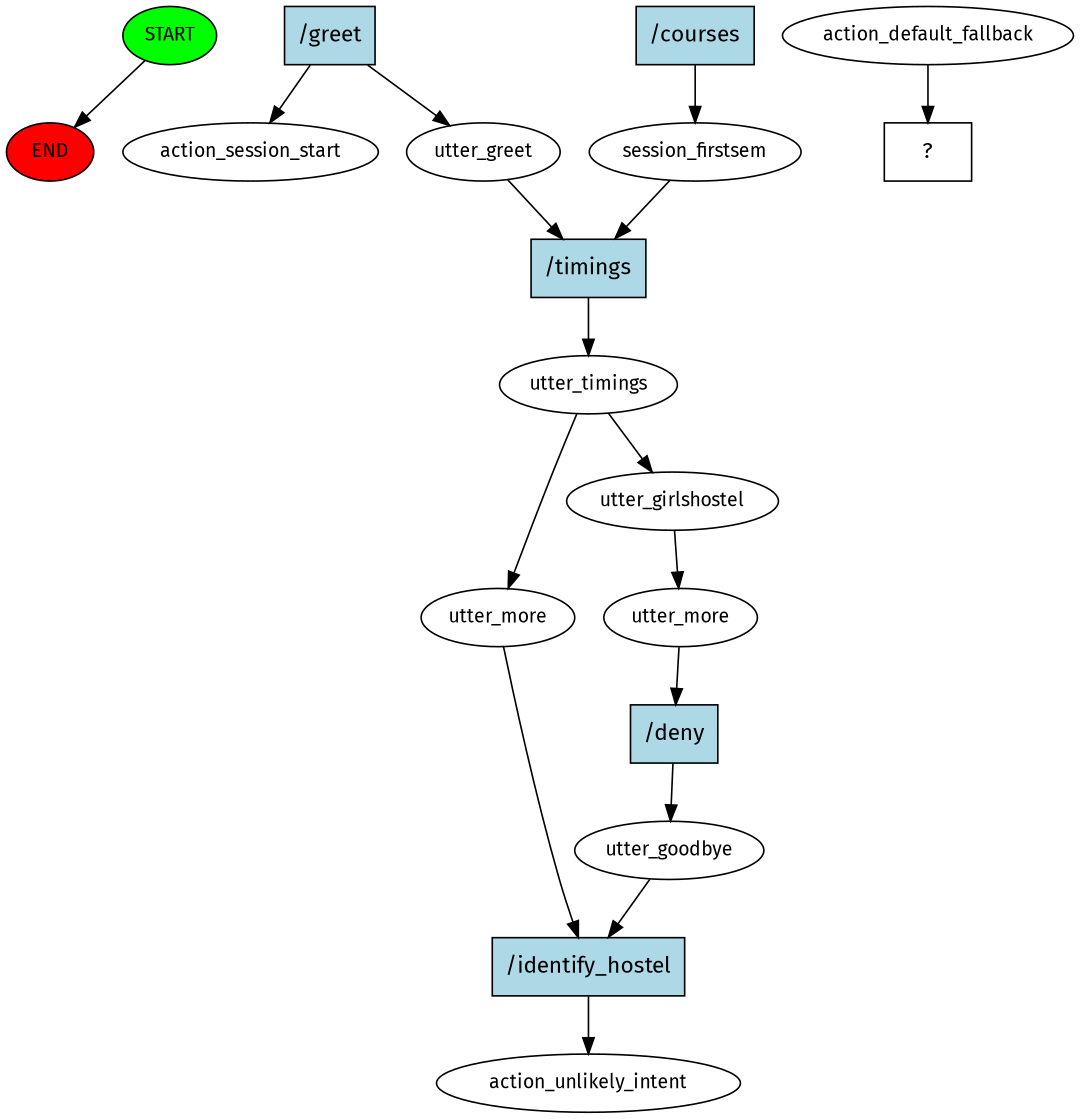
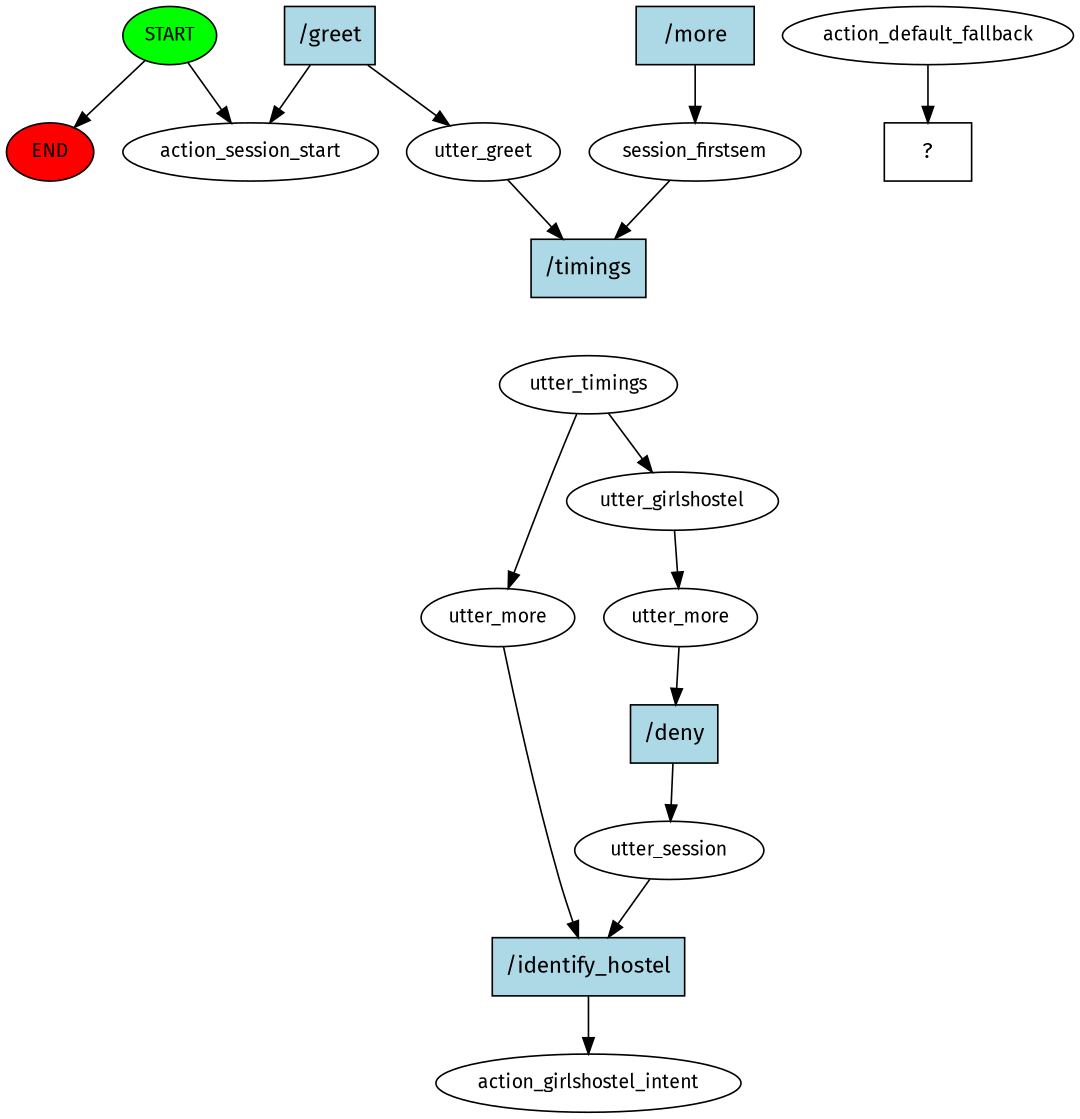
node "/courses": label "/courses" -> "/more"
edge "START" -> "action_session_start": added
edge "/timings" -> "utter_timings": removed
node "utter_goodbye": label "utter_goodbye" -> "utter_session"
node "action_unlikely_intent": label "action_unlikely_intent" -> "action_girlshostel_intent"
